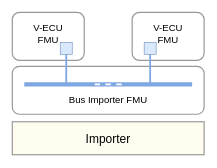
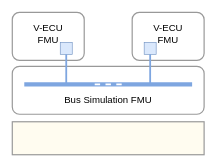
node "Bus Importer FMU": label "Bus Importer FMU" -> "Bus Simulation FMU"
node "Importer": removed
